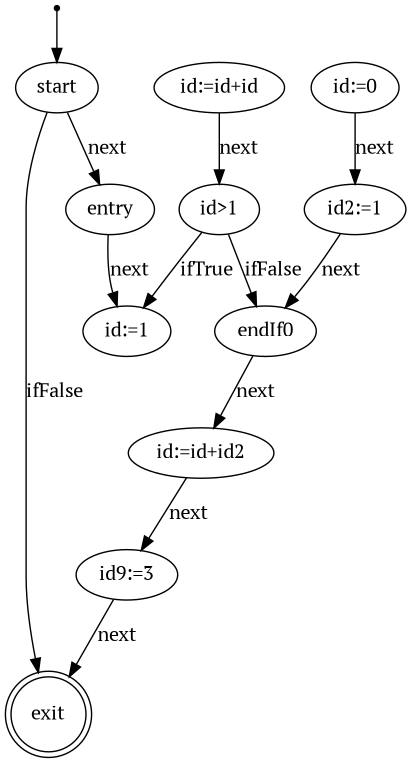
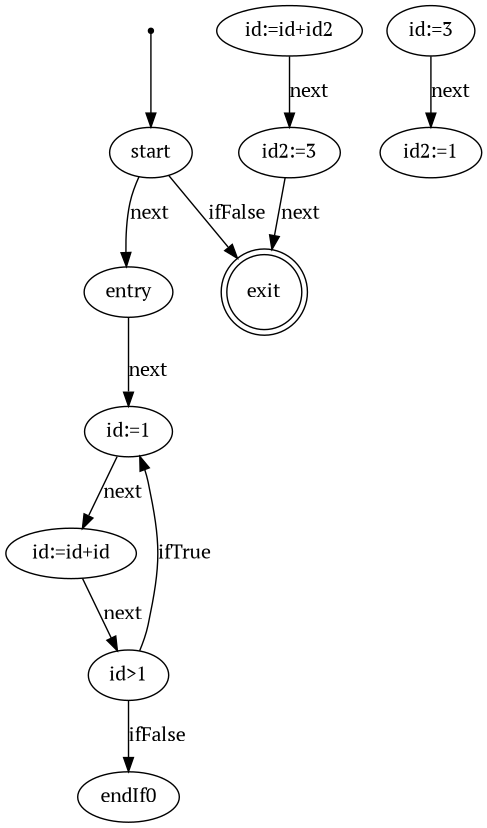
node "id:=0": label "id:=0" -> "id:=3"
edge "id2:=1" -> "endIf0": removed, label "next"
edge "endIf0" -> "id:=id+id2": removed, label "next"
edge "id:=1" -> "id:=id+id": added, label "next"
node "id9:=3": label "id9:=3" -> "id2:=3"
